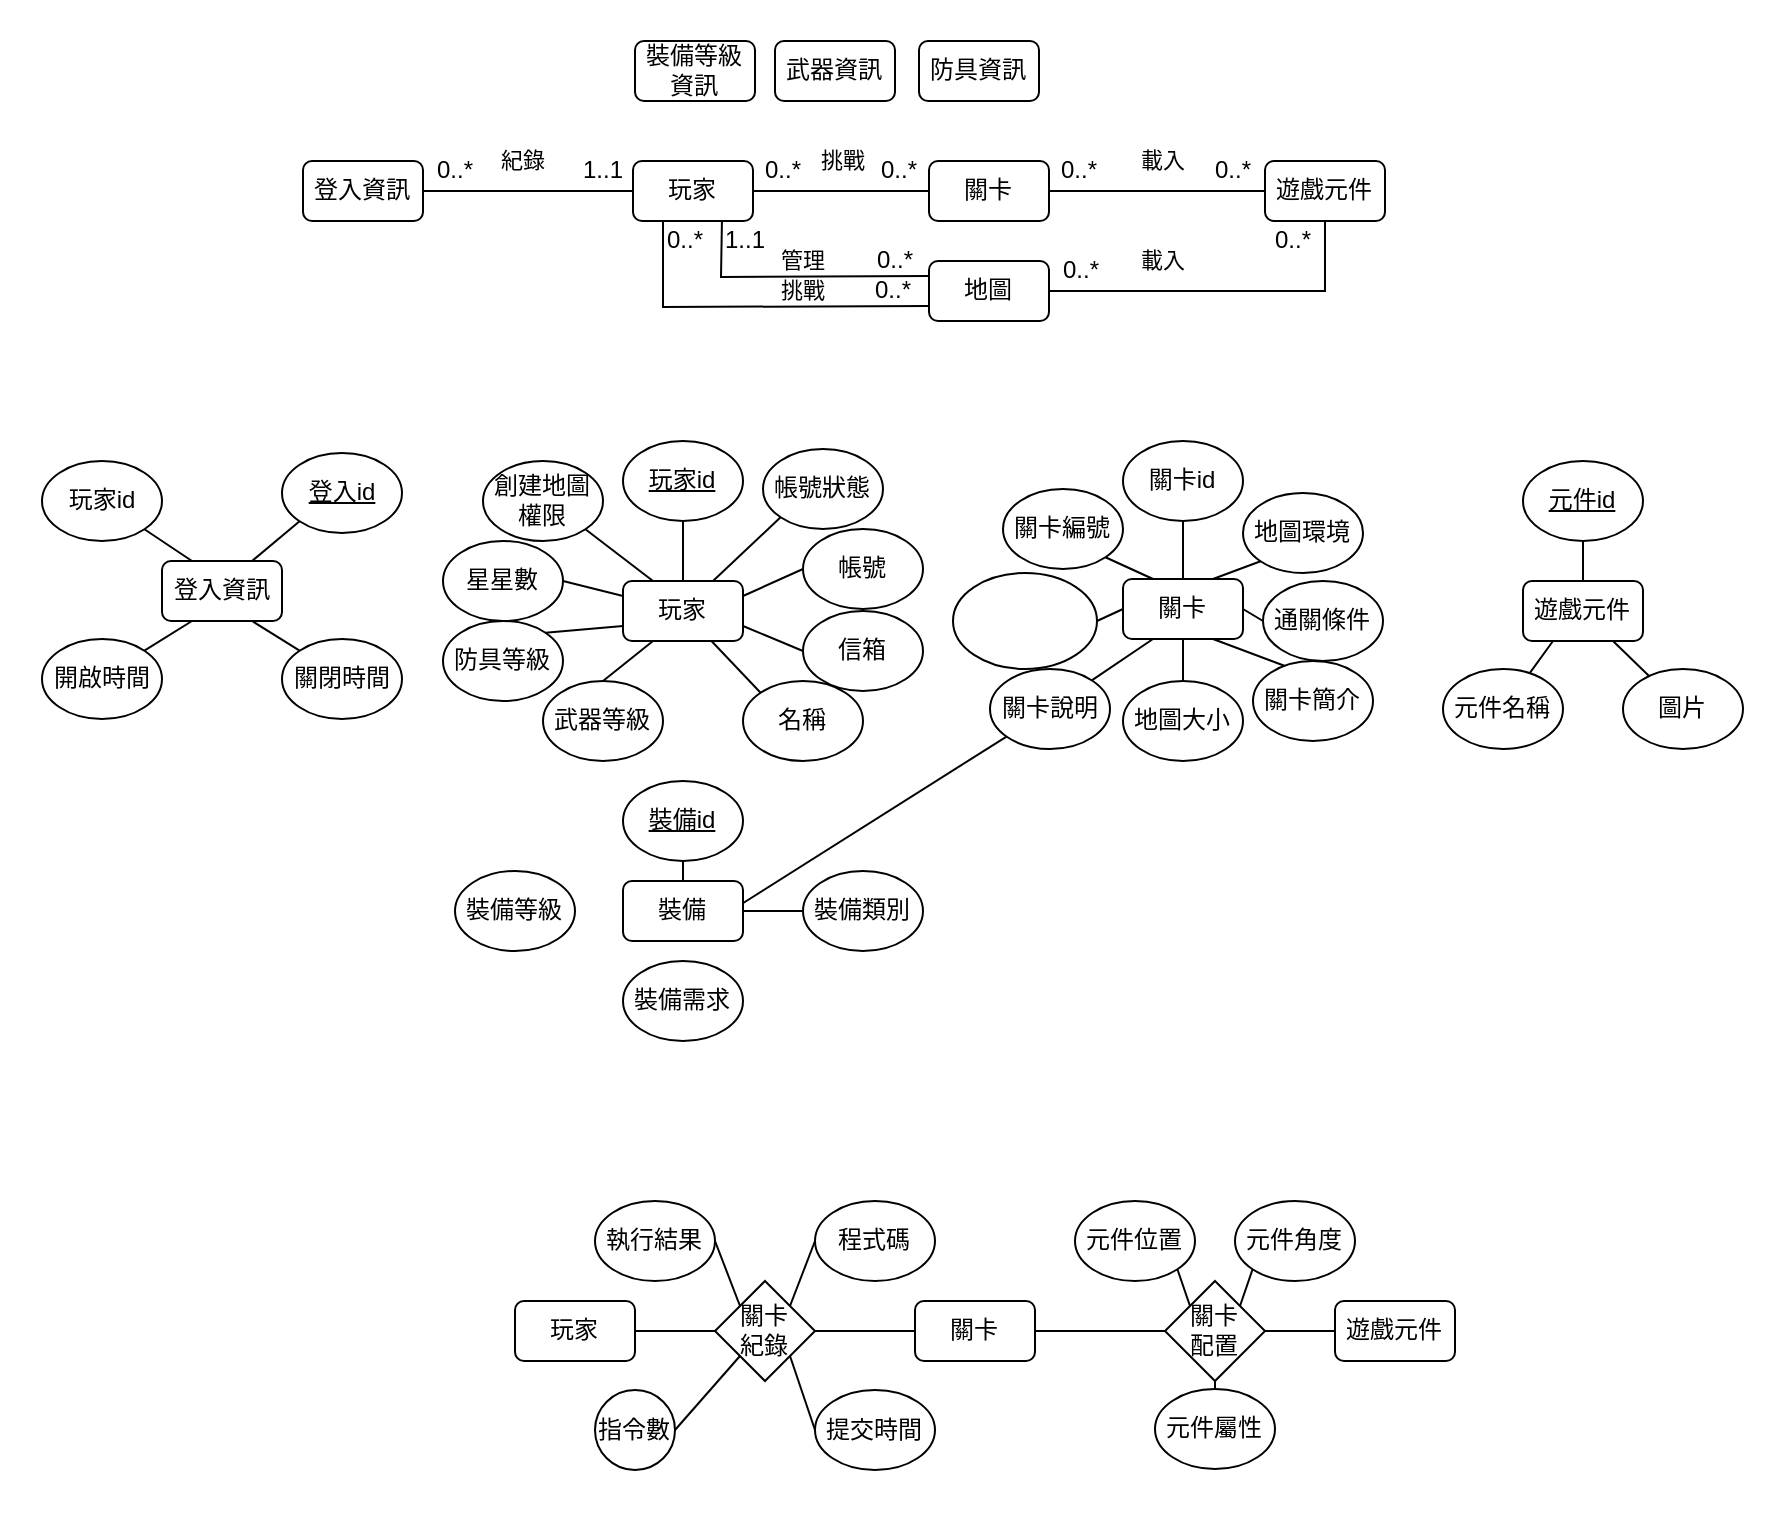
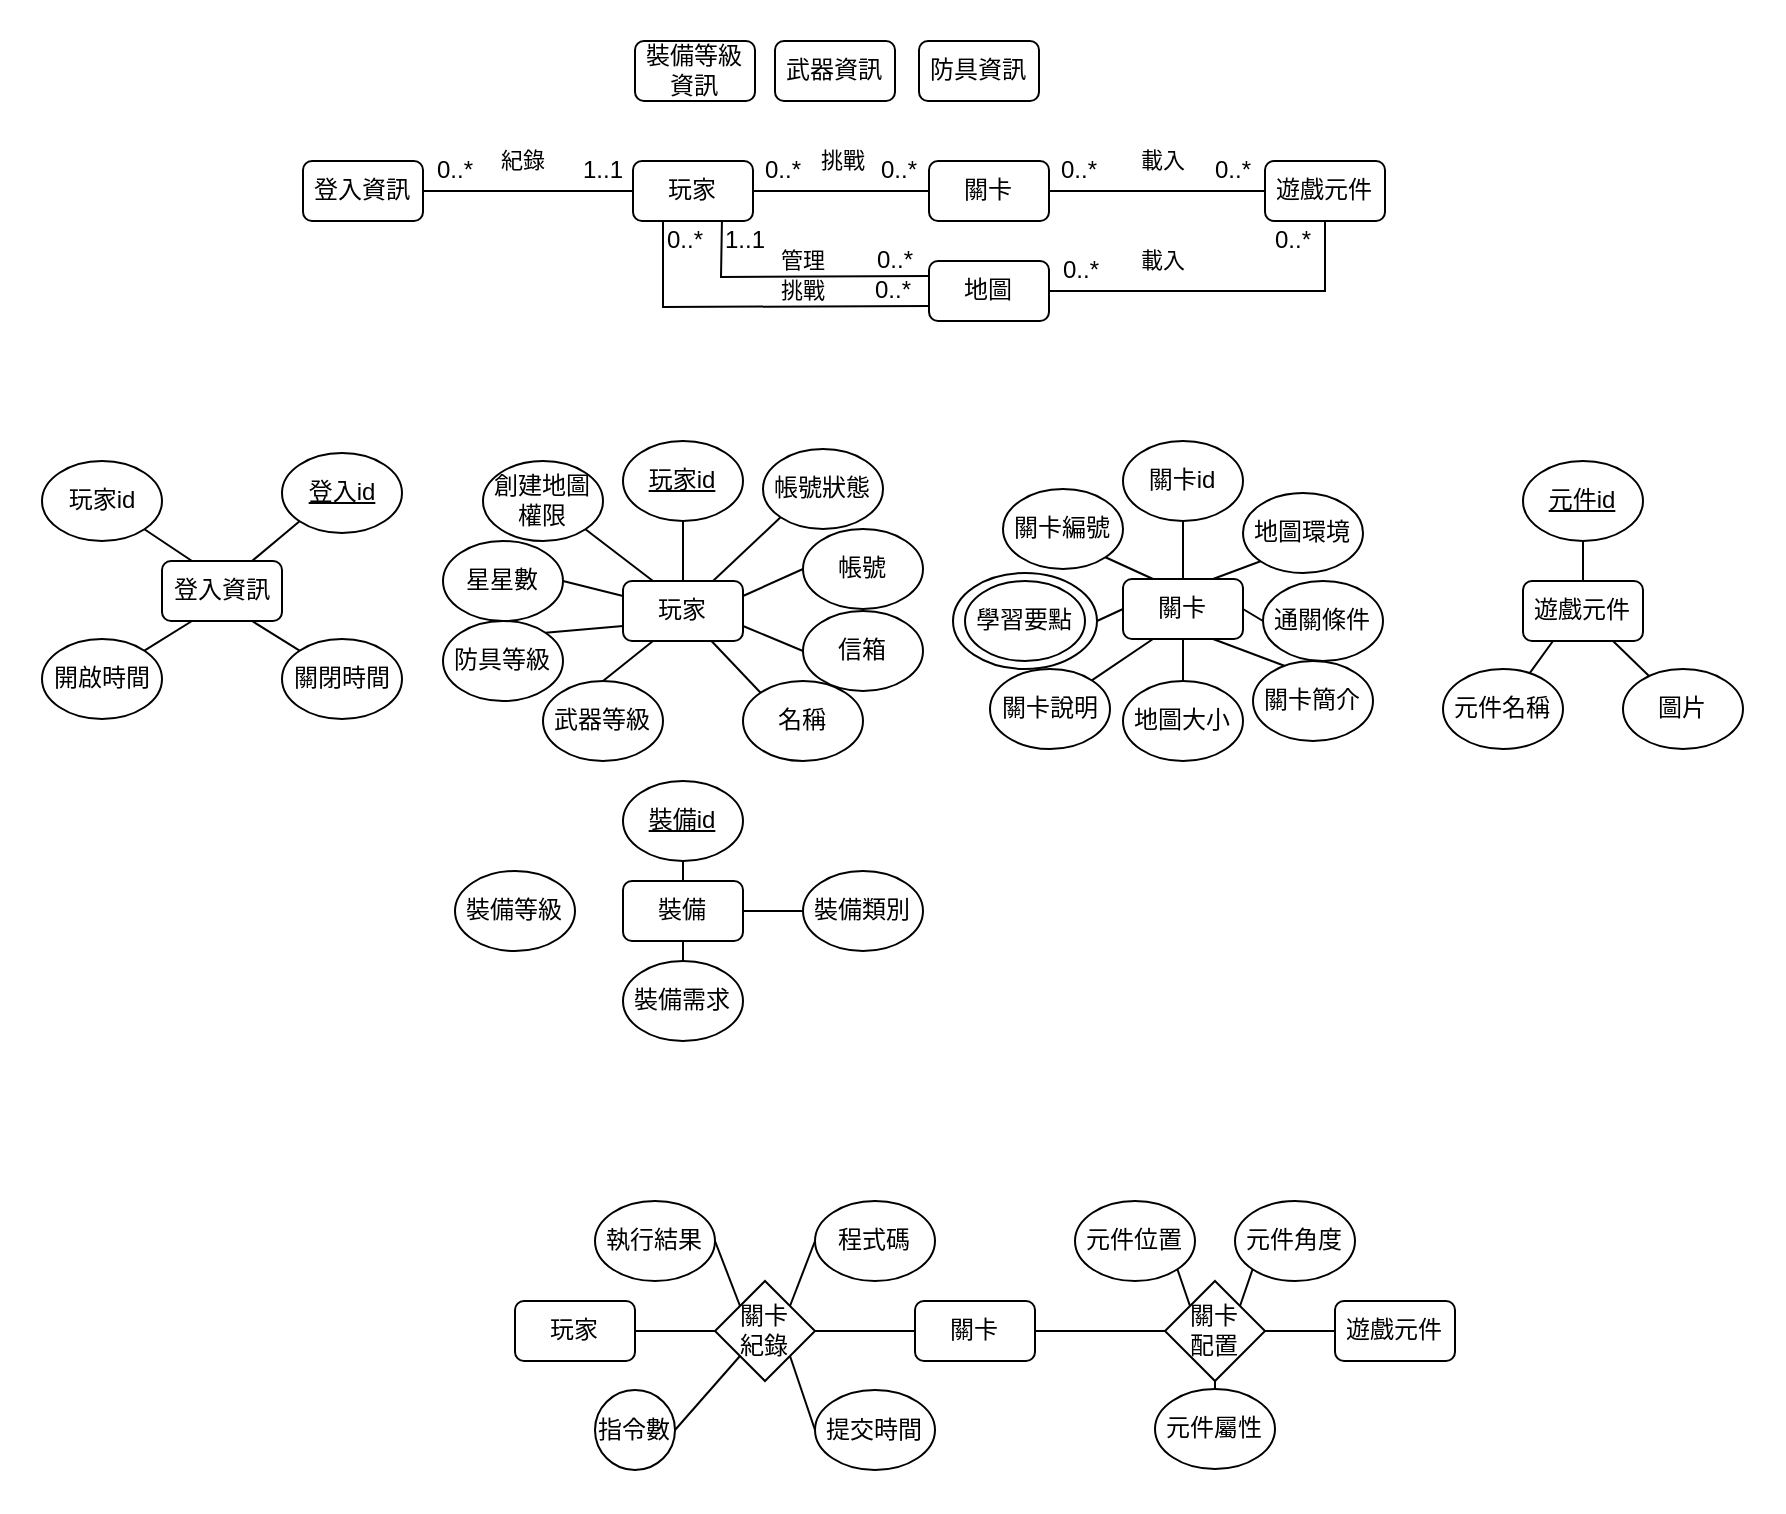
node "學習要點": added
edge "關卡說明" -- "裝備": now "裝備需求" -- "裝備"
